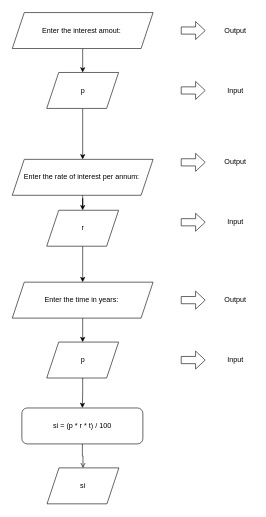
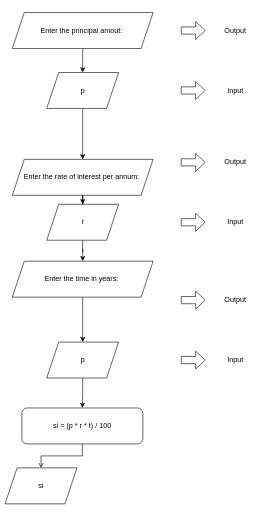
node "Enter the interest amout:": label "Enter the interest amout:" -> "Enter the principal amout:"
node "r": moved (83, 228) -> (83, 222)
node "Enter the time in years:": moved (83, 300) -> (83, 279)
node "si": moved (83, 486) -> (41, 486)
